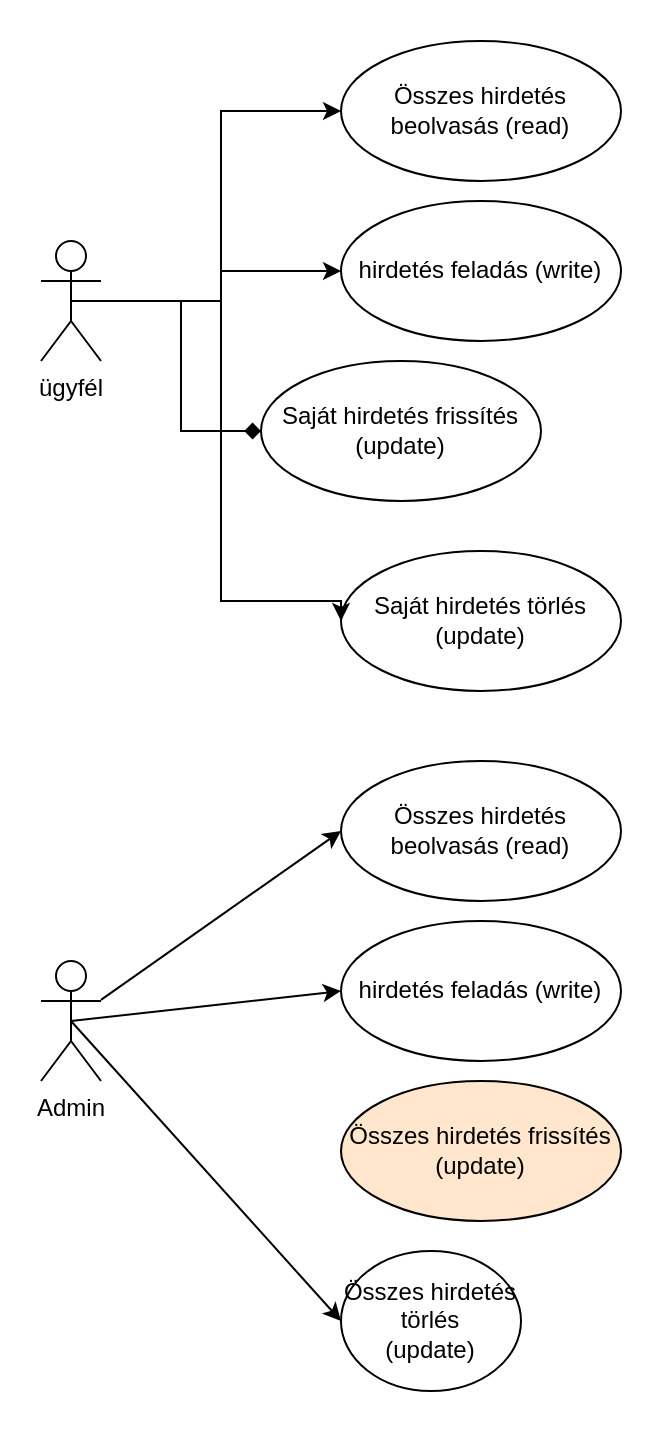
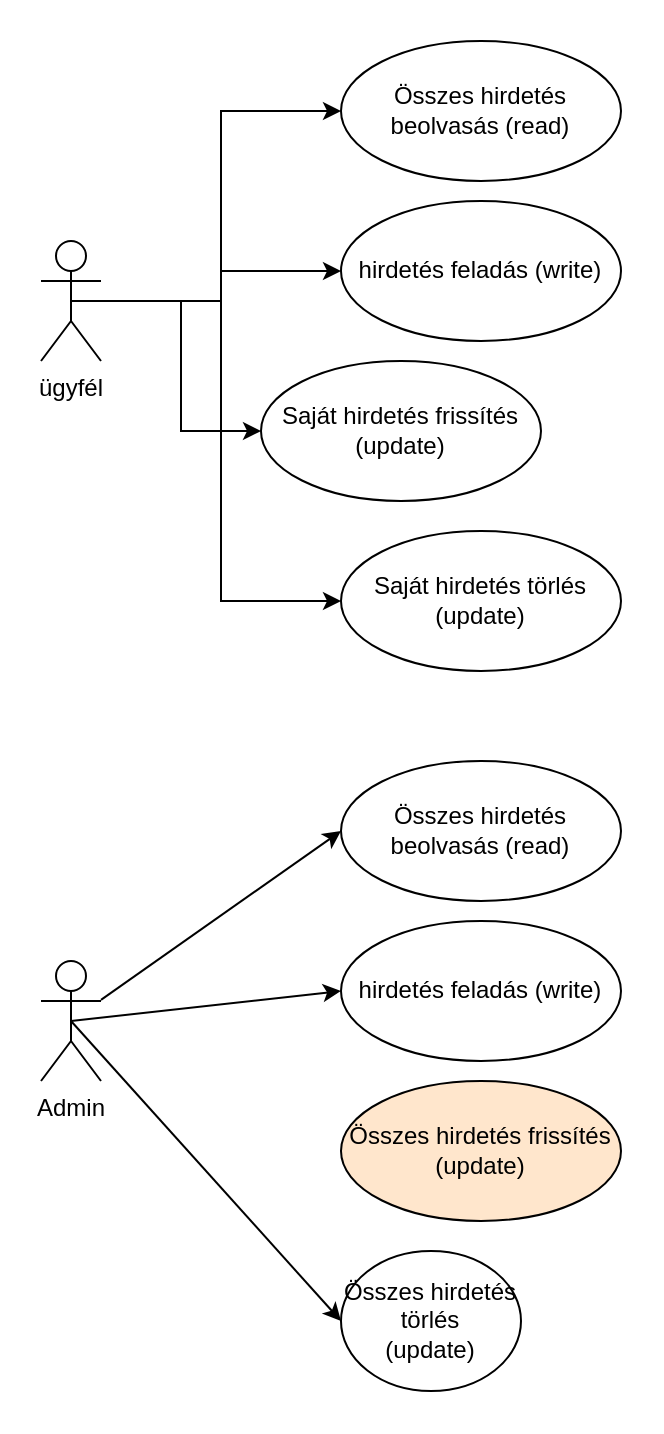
edge "ügyfél" -> "Saját hirdetés frissítés (update)": arrowhead diamond -> classic
node "Saját hirdetés törlés (update)": moved (481, 621) -> (481, 601)
